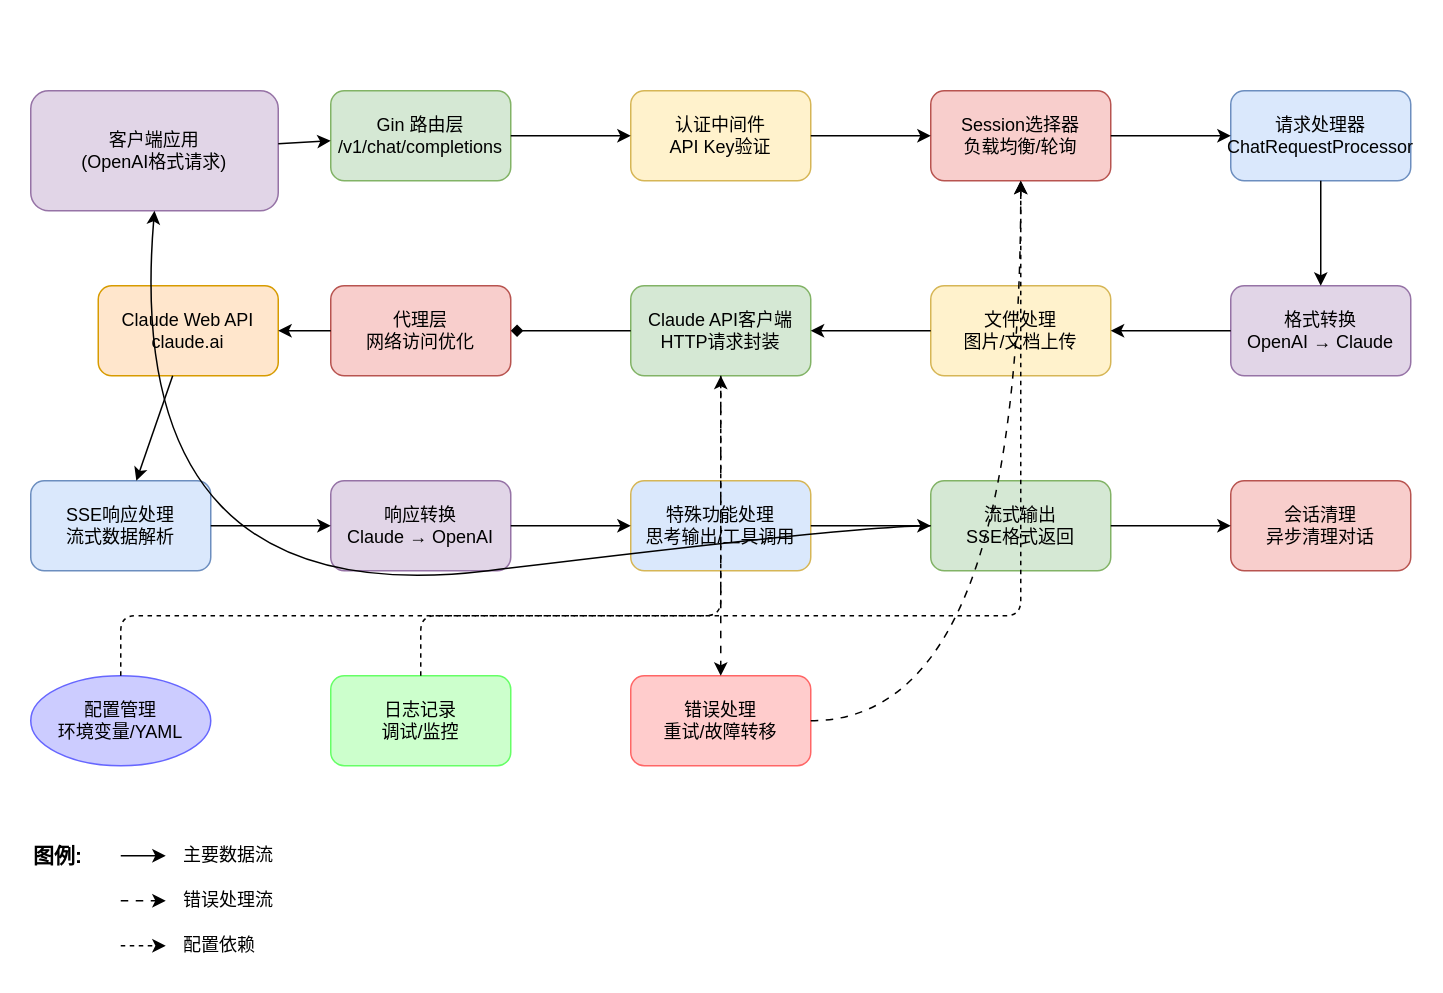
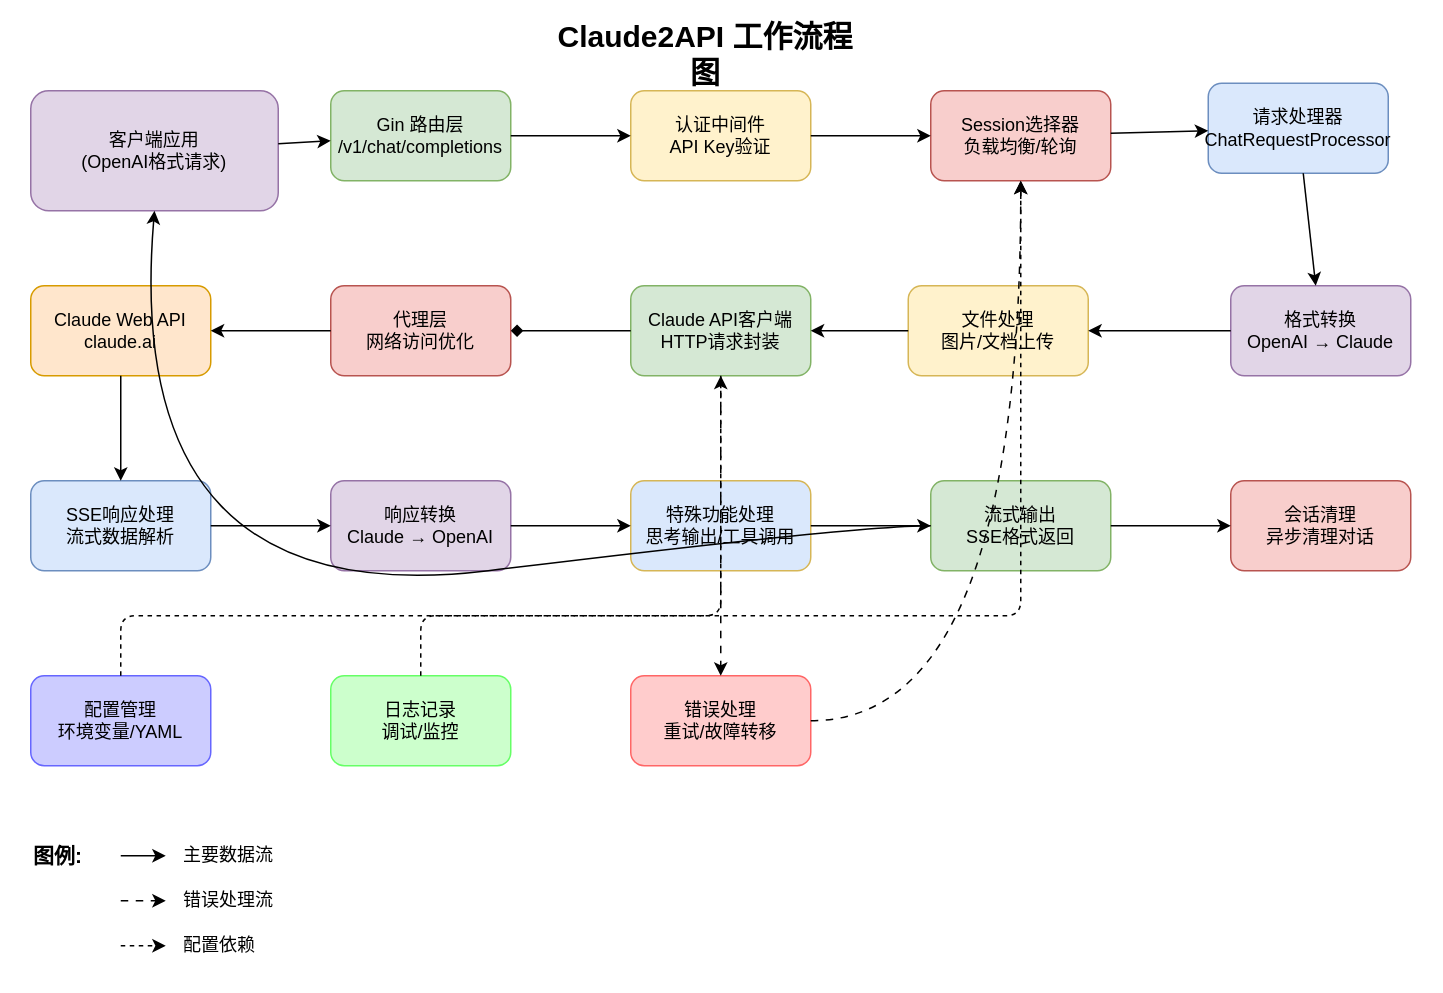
node "Claude2API 工作流程图": added
node "请求处理器 ChatRequestProcessor": moved (1321, 136) -> (1298, 128)
node "Claude Web API claude.ai": moved (188, 331) -> (121, 331)
node "文件处理 图片/文档上传": moved (1021, 331) -> (998, 331)
node "配置管理 环境变量/YAML": shape ellipse -> rounded rectangle
